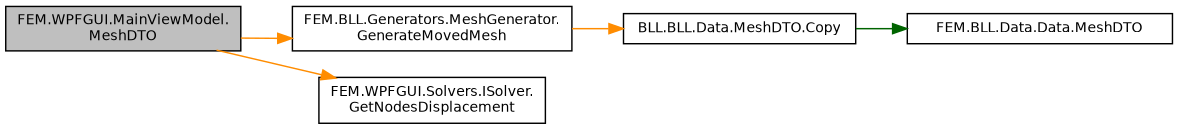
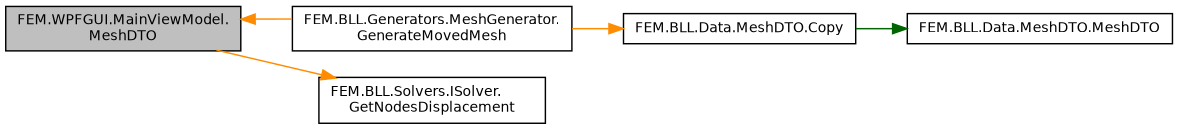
node "BLL.BLL.Data.MeshDTO.Copy": label "BLL.BLL.Data.MeshDTO.Copy" -> "FEM.BLL.Data.MeshDTO.Copy"
node "FEM.BLL.Data.Data.MeshDTO": label "FEM.BLL.Data.Data.MeshDTO" -> "FEM.BLL.Data.MeshDTO.MeshDTO"
edge "FEM.WPFGUI.MainViewModel. MeshDTO" -> "FEM.BLL.Generators.MeshGenerator. GenerateMovedMesh": reversed
node "FEM.WPFGUI.Solvers.ISolver. GetNodesDisplacement": label "FEM.WPFGUI.Solvers.ISolver. GetNodesDisplacement" -> "FEM.BLL.Solvers.ISolver. GetNodesDisplacement"
